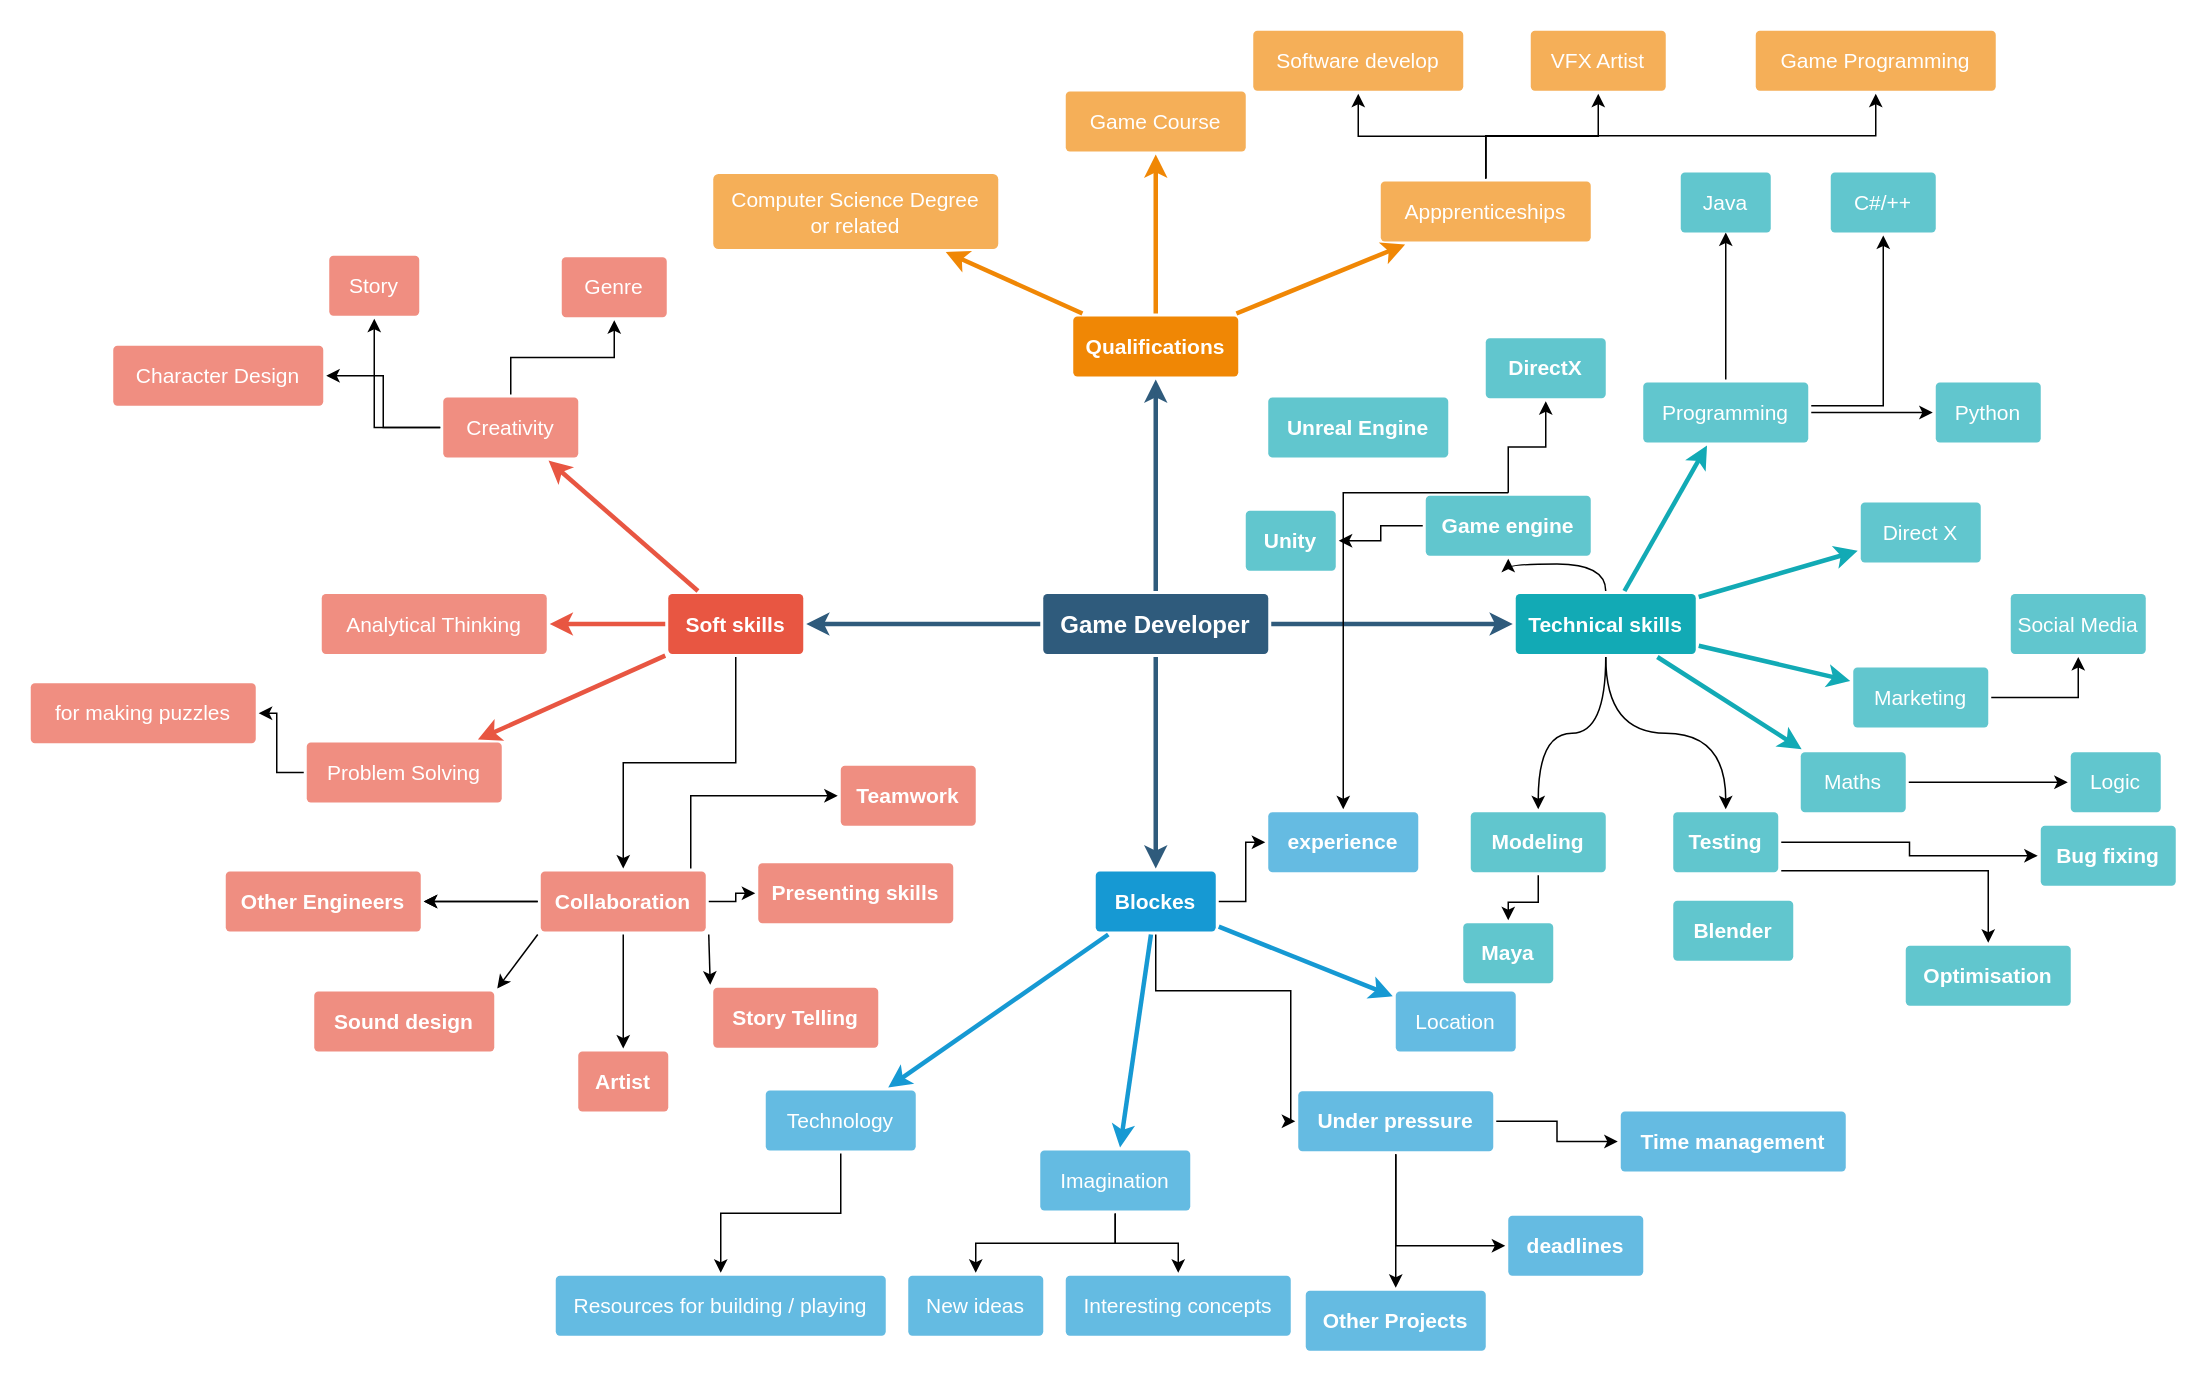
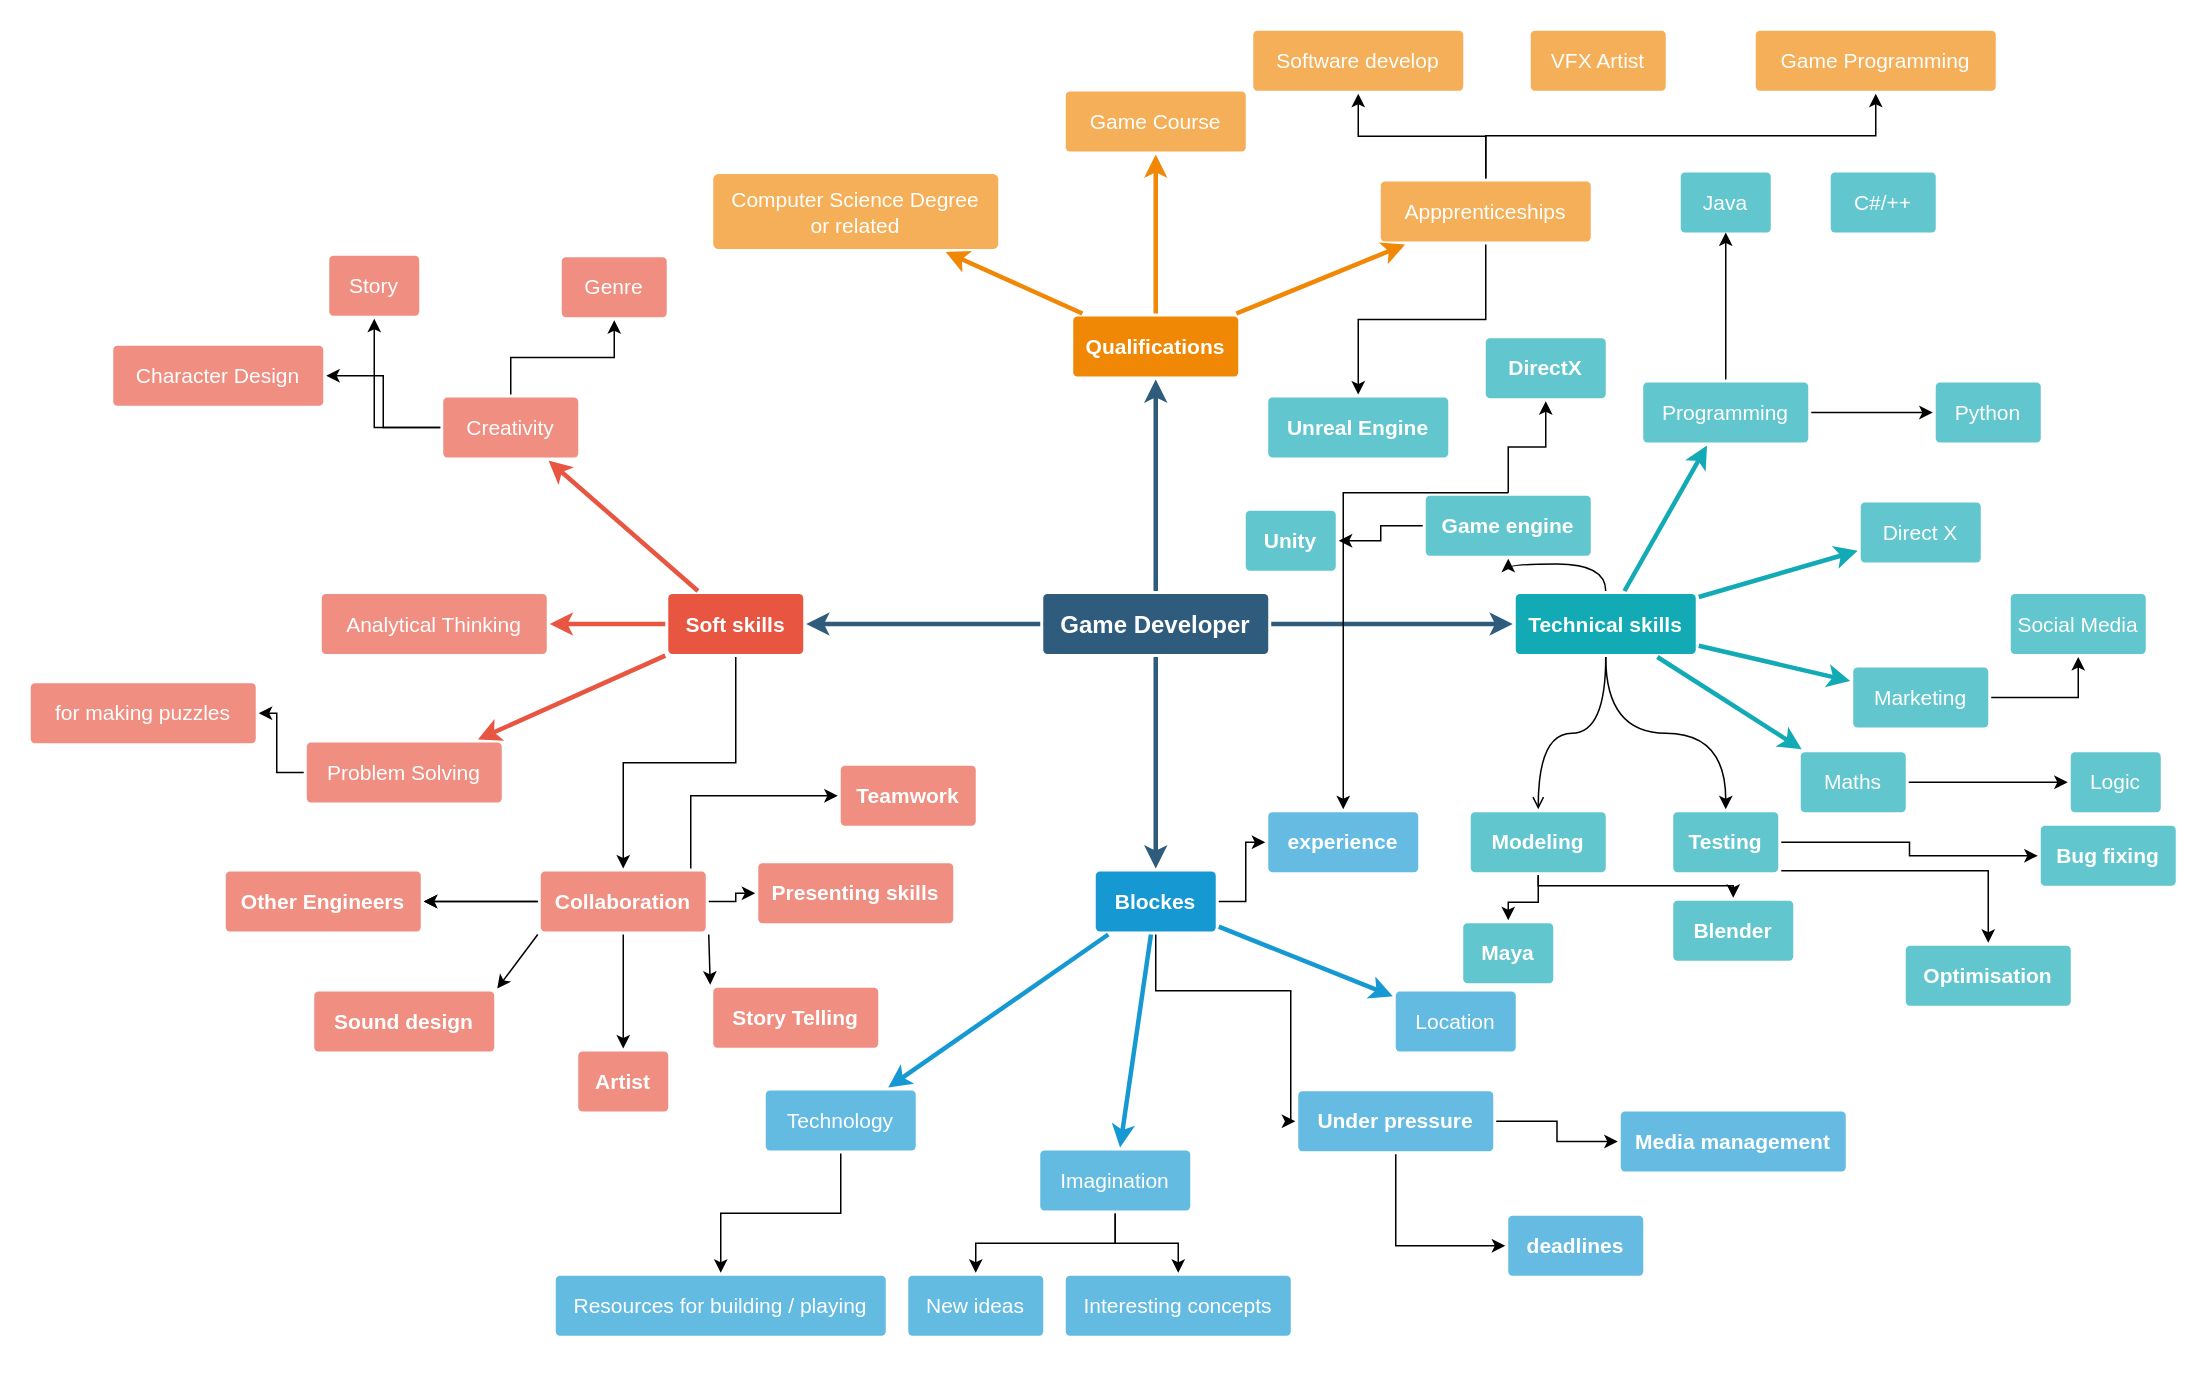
edge "Appprenticeships" -> "VFX Artist": now "Appprenticeships" -> "Unreal Engine"
edge "Programming" -> "C#/++": removed
edge "Technical skills" -> "Modeling": arrowhead classic -> open
edge "Modeling" -> "Blender": added
node "Time management": label "Time management" -> "Media management"
edge "Under pressure" -> "Other Projects": removed
node "Other Projects": removed
